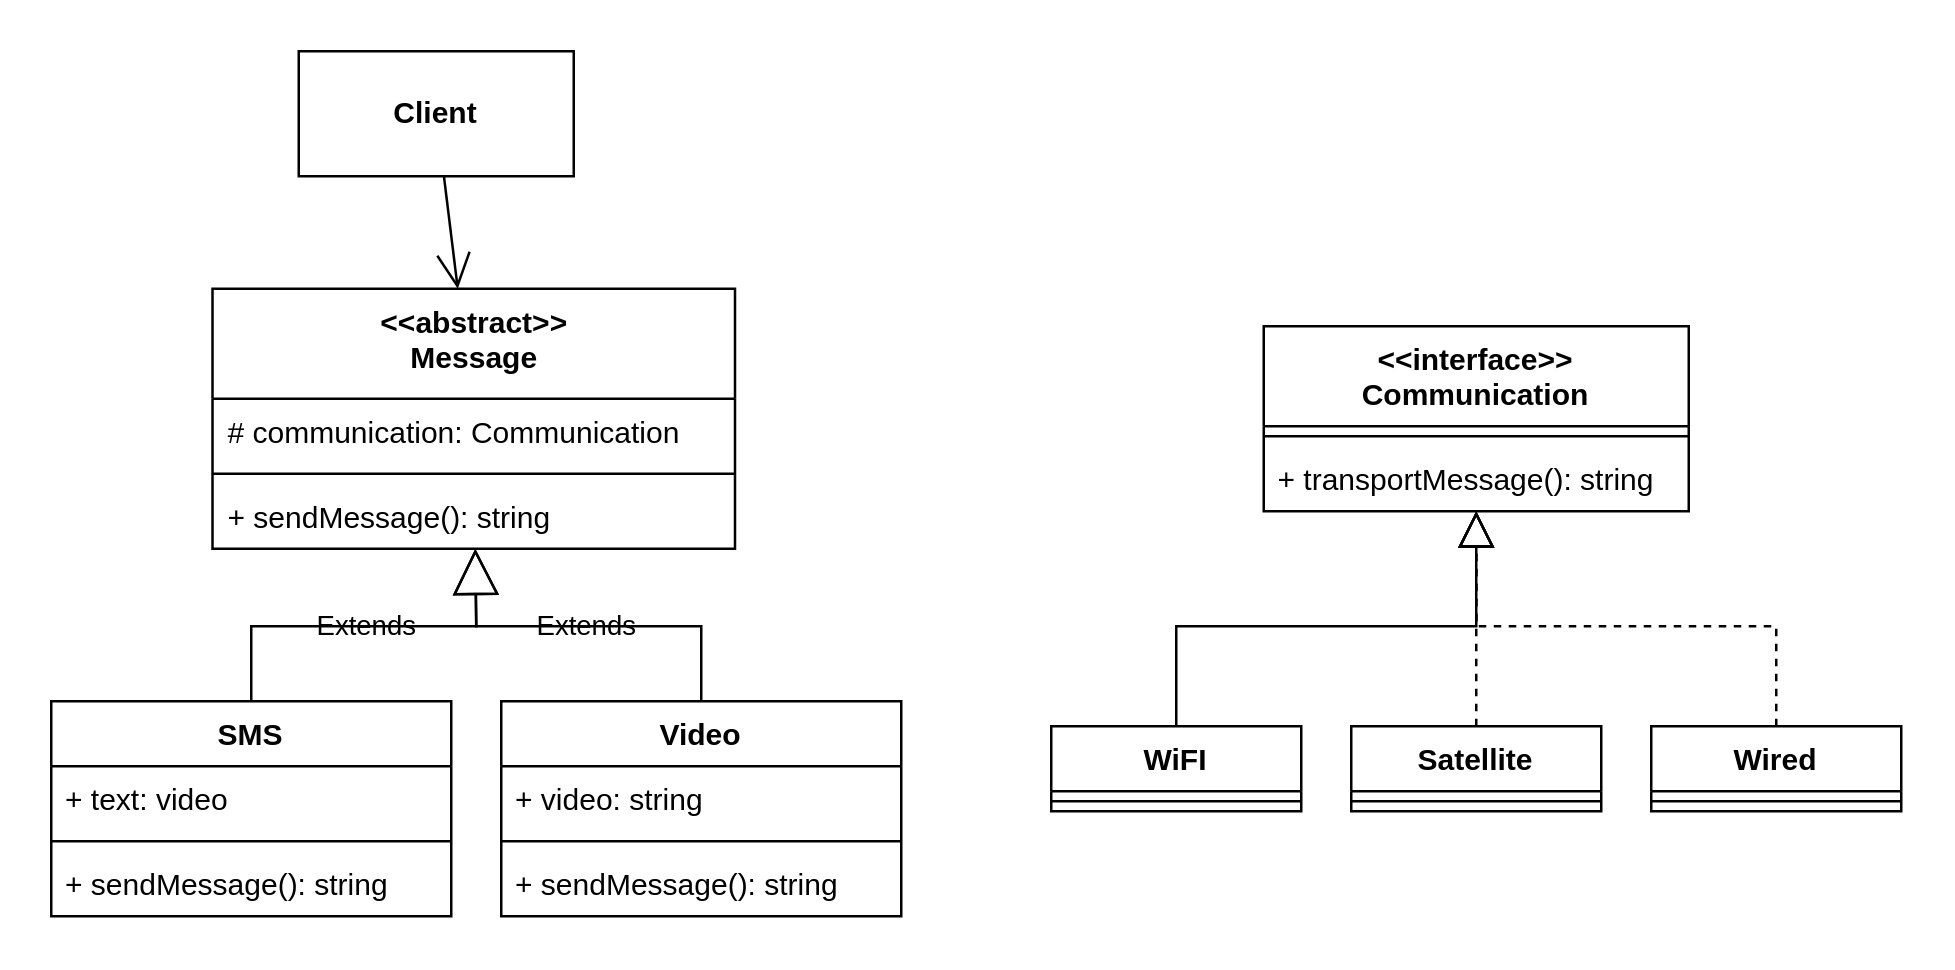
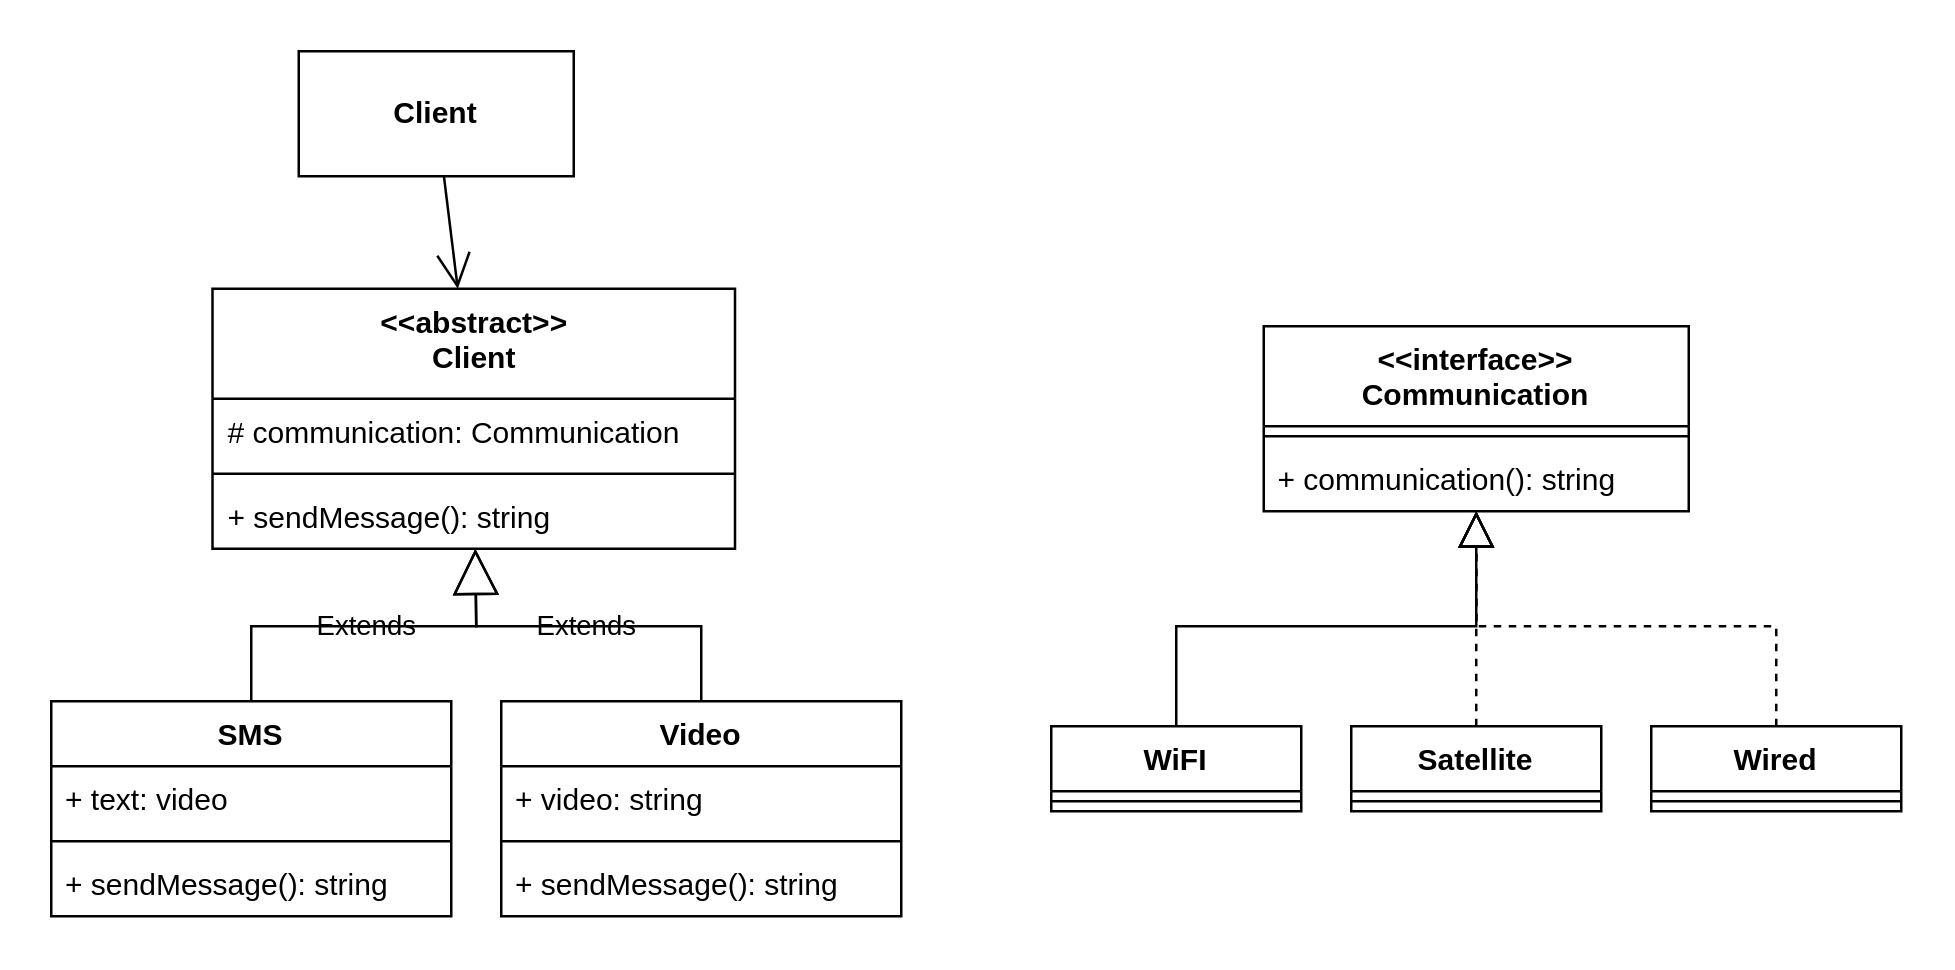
node "<<abstract>> Message": label "<<abstract>> Message" -> "<<abstract>> Client"
node "+ transportMessage(): string": label "+ transportMessage(): string" -> "+ communication(): string"
